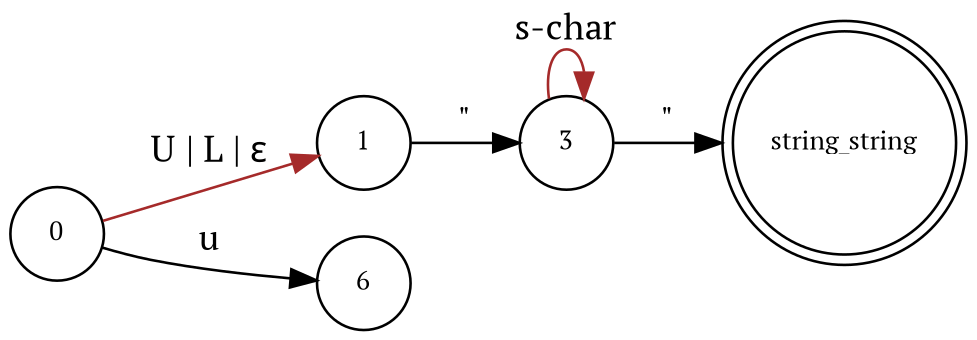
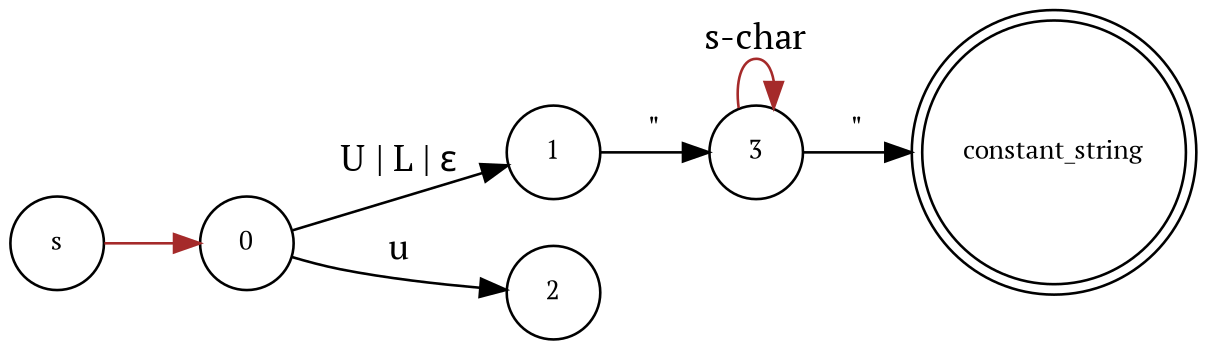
node "string_string": label "string_string" -> "constant_string"
edge "0" -> "1": color brown -> black
node "s": added
node "6": label "6" -> "2"
